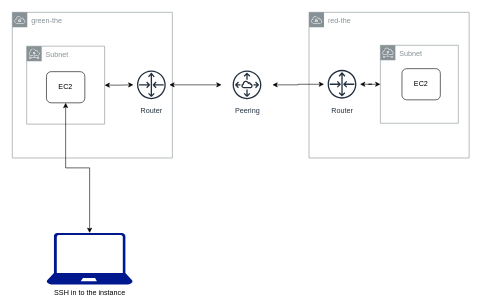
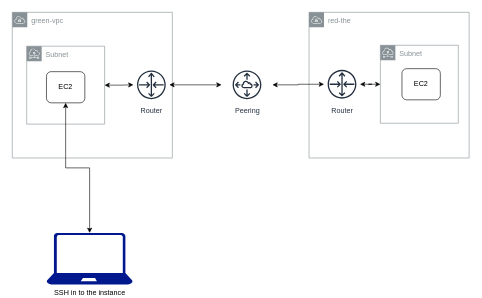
node "green-the": label "green-the" -> "green-vpc"
